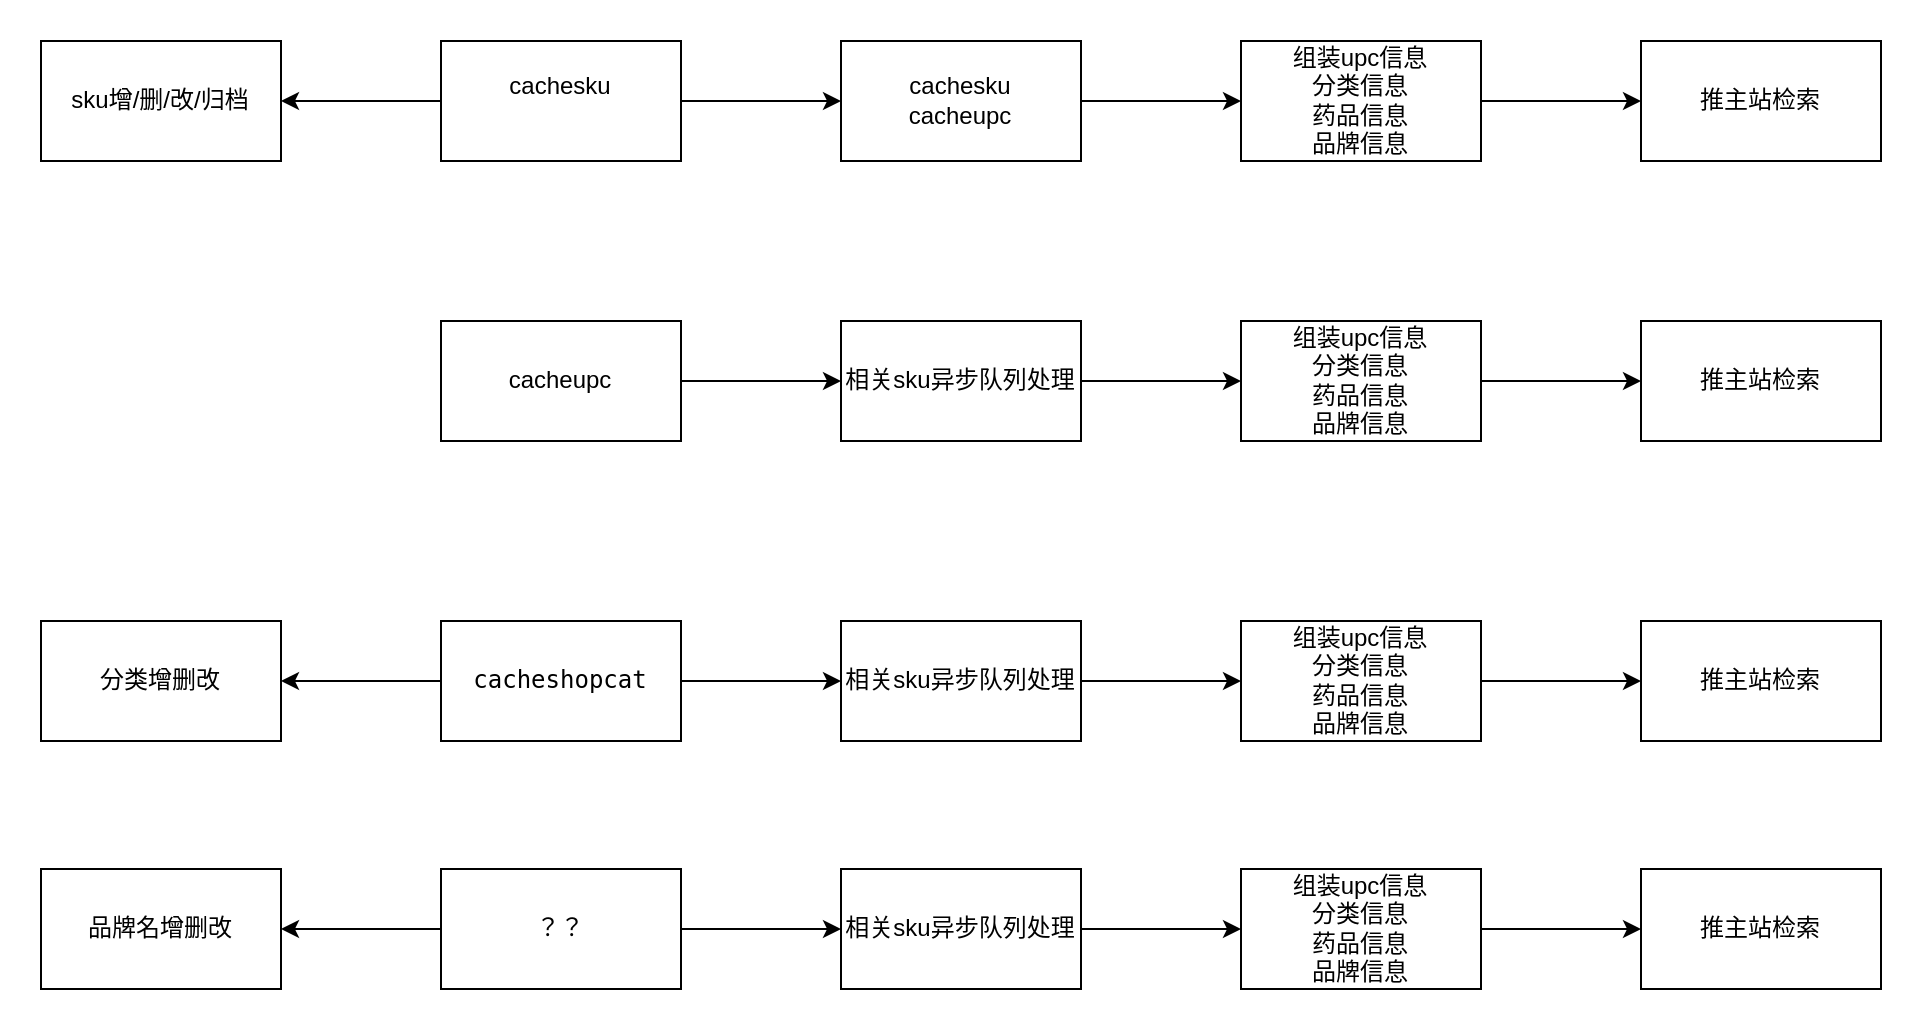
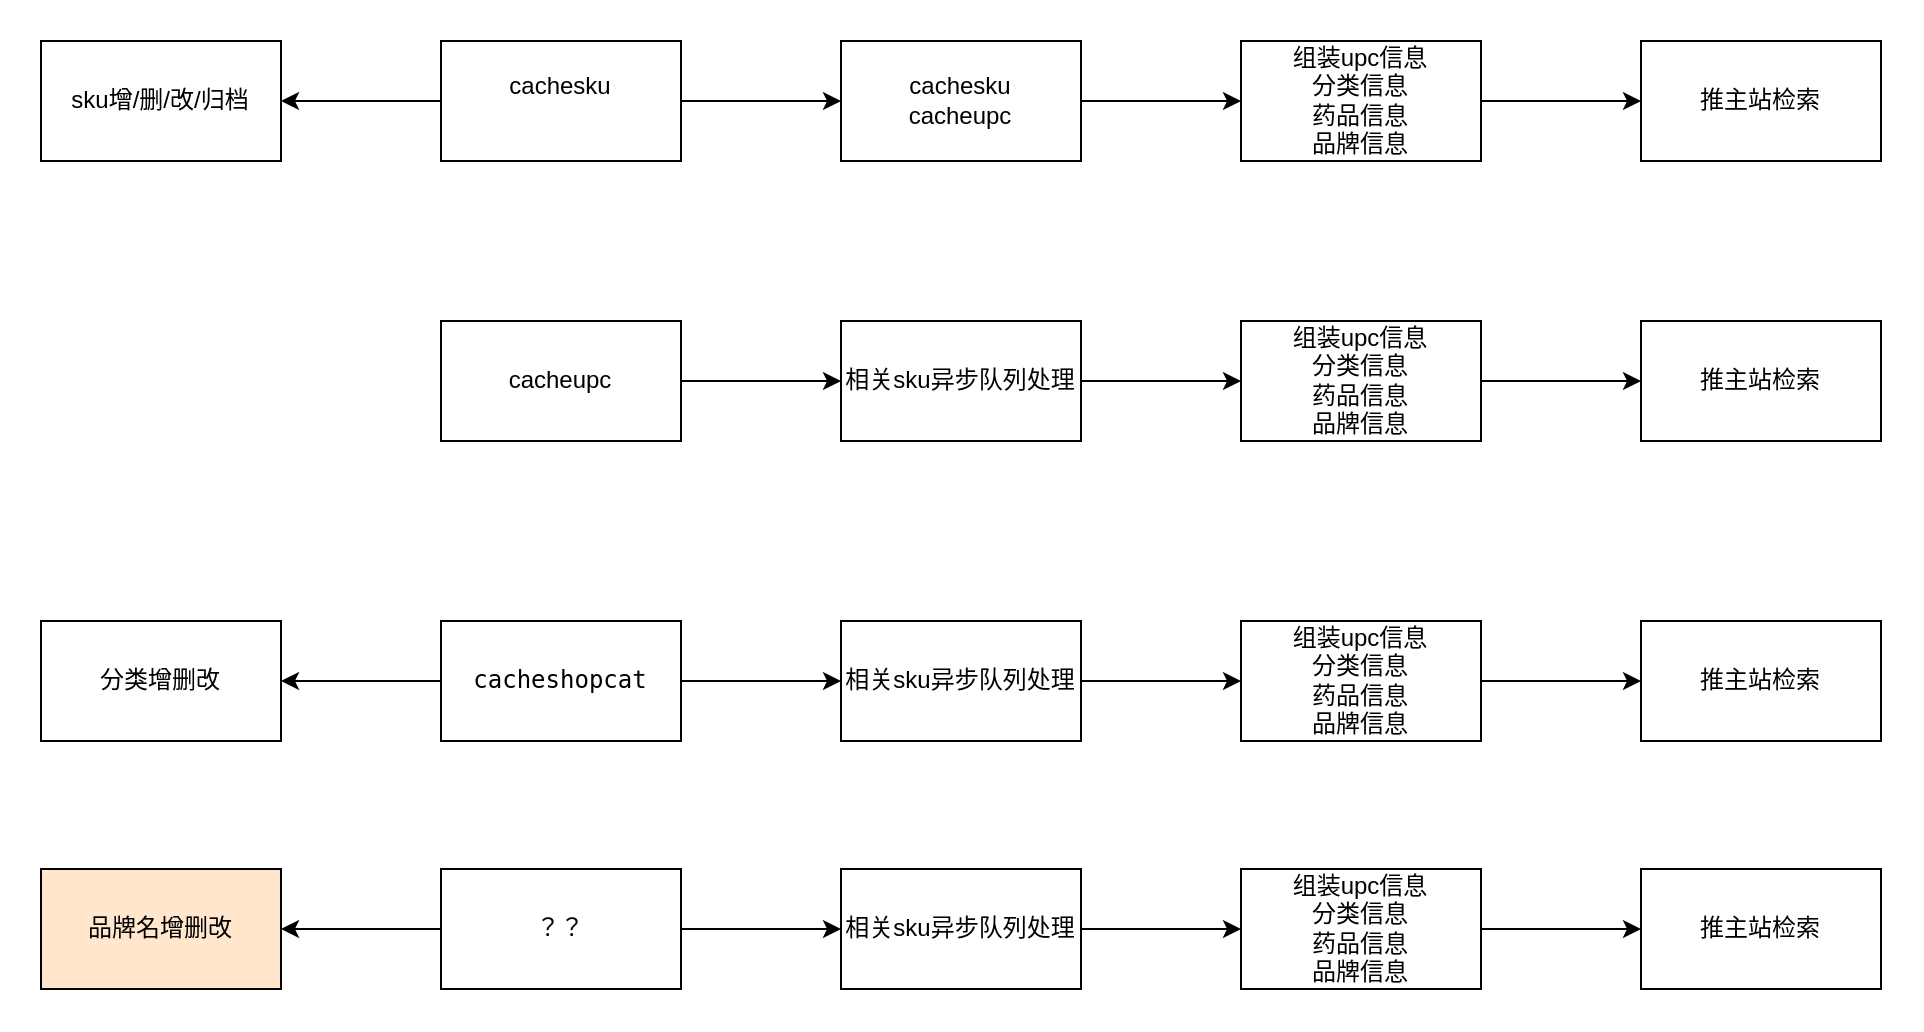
node "品牌名增删改": fillcolor #ffffff -> #ffe6cc
